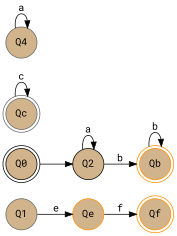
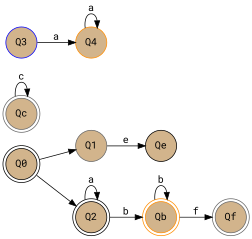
node "Q3": added
node "Q4": color gray40 -> darkorange
edge "Q0" -> "Q1": added
node "Q2": shape circle -> doublecircle
node "Qe": color darkorange -> black
edge "Qe" -> "Qf": now "Qb" -> "Qf"
node "Qf": color darkorange -> gray40
